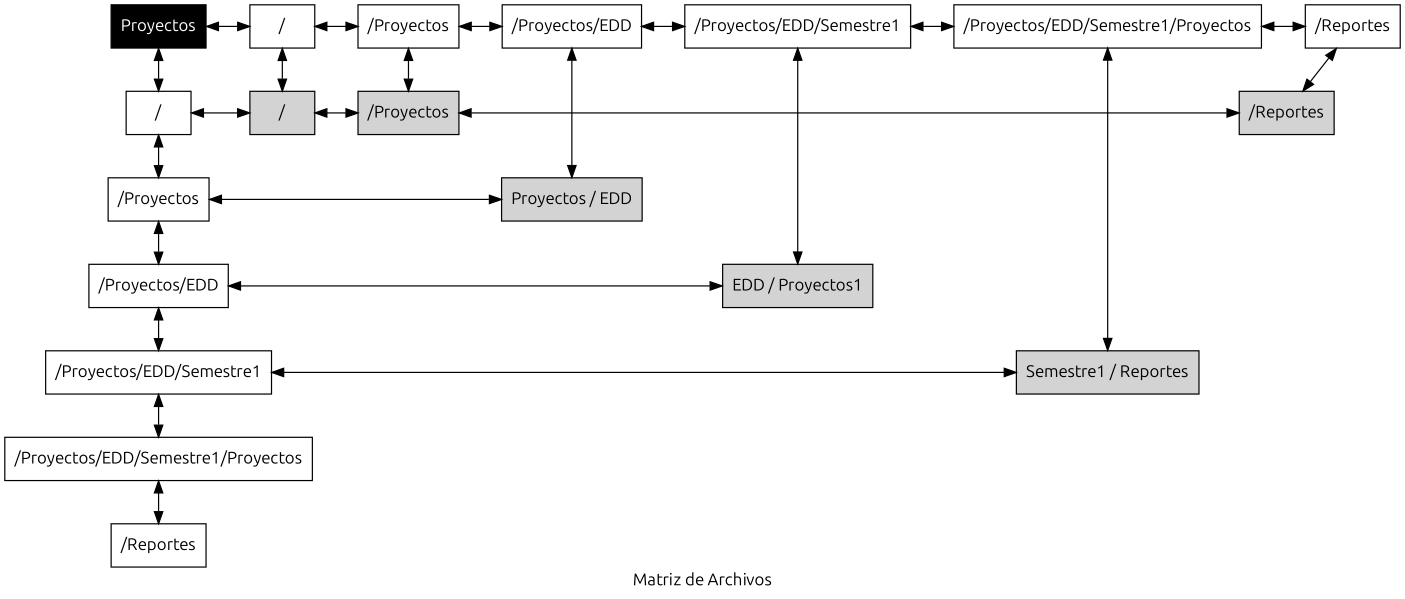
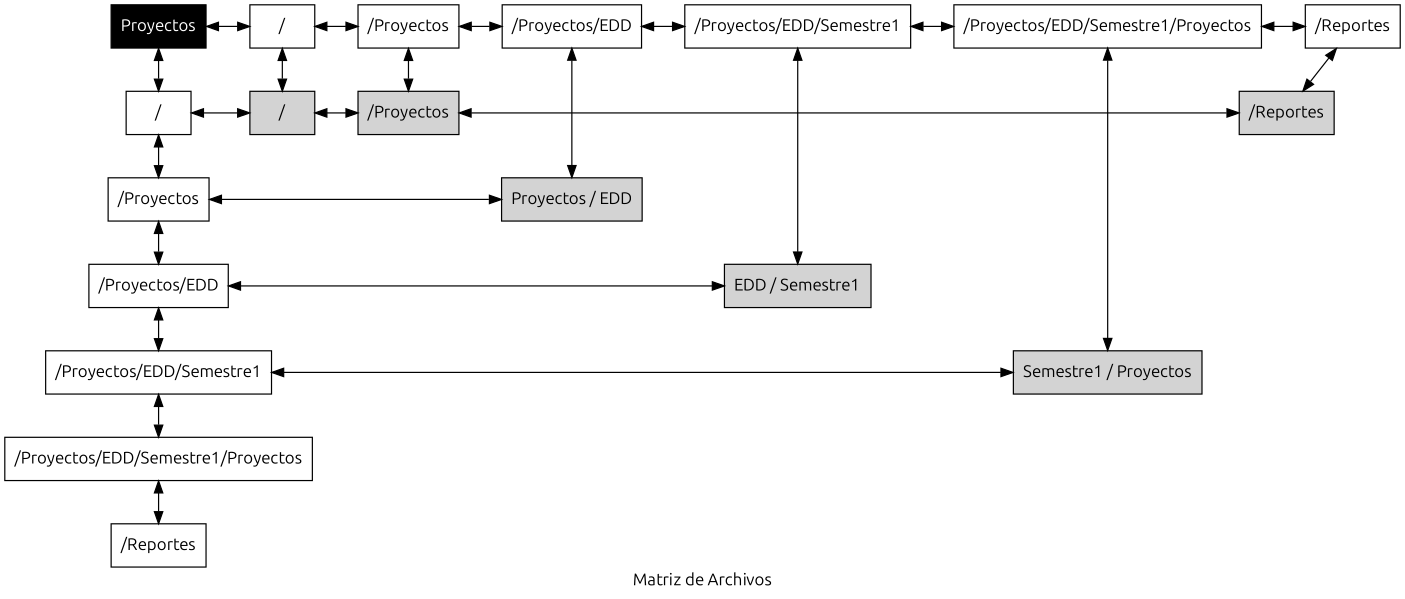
node "EDD / Proyectos1": label "EDD / Proyectos1" -> "EDD / Semestre1"
node "Semestre1 / Reportes": label "Semestre1 / Reportes" -> "Semestre1 / Proyectos"
